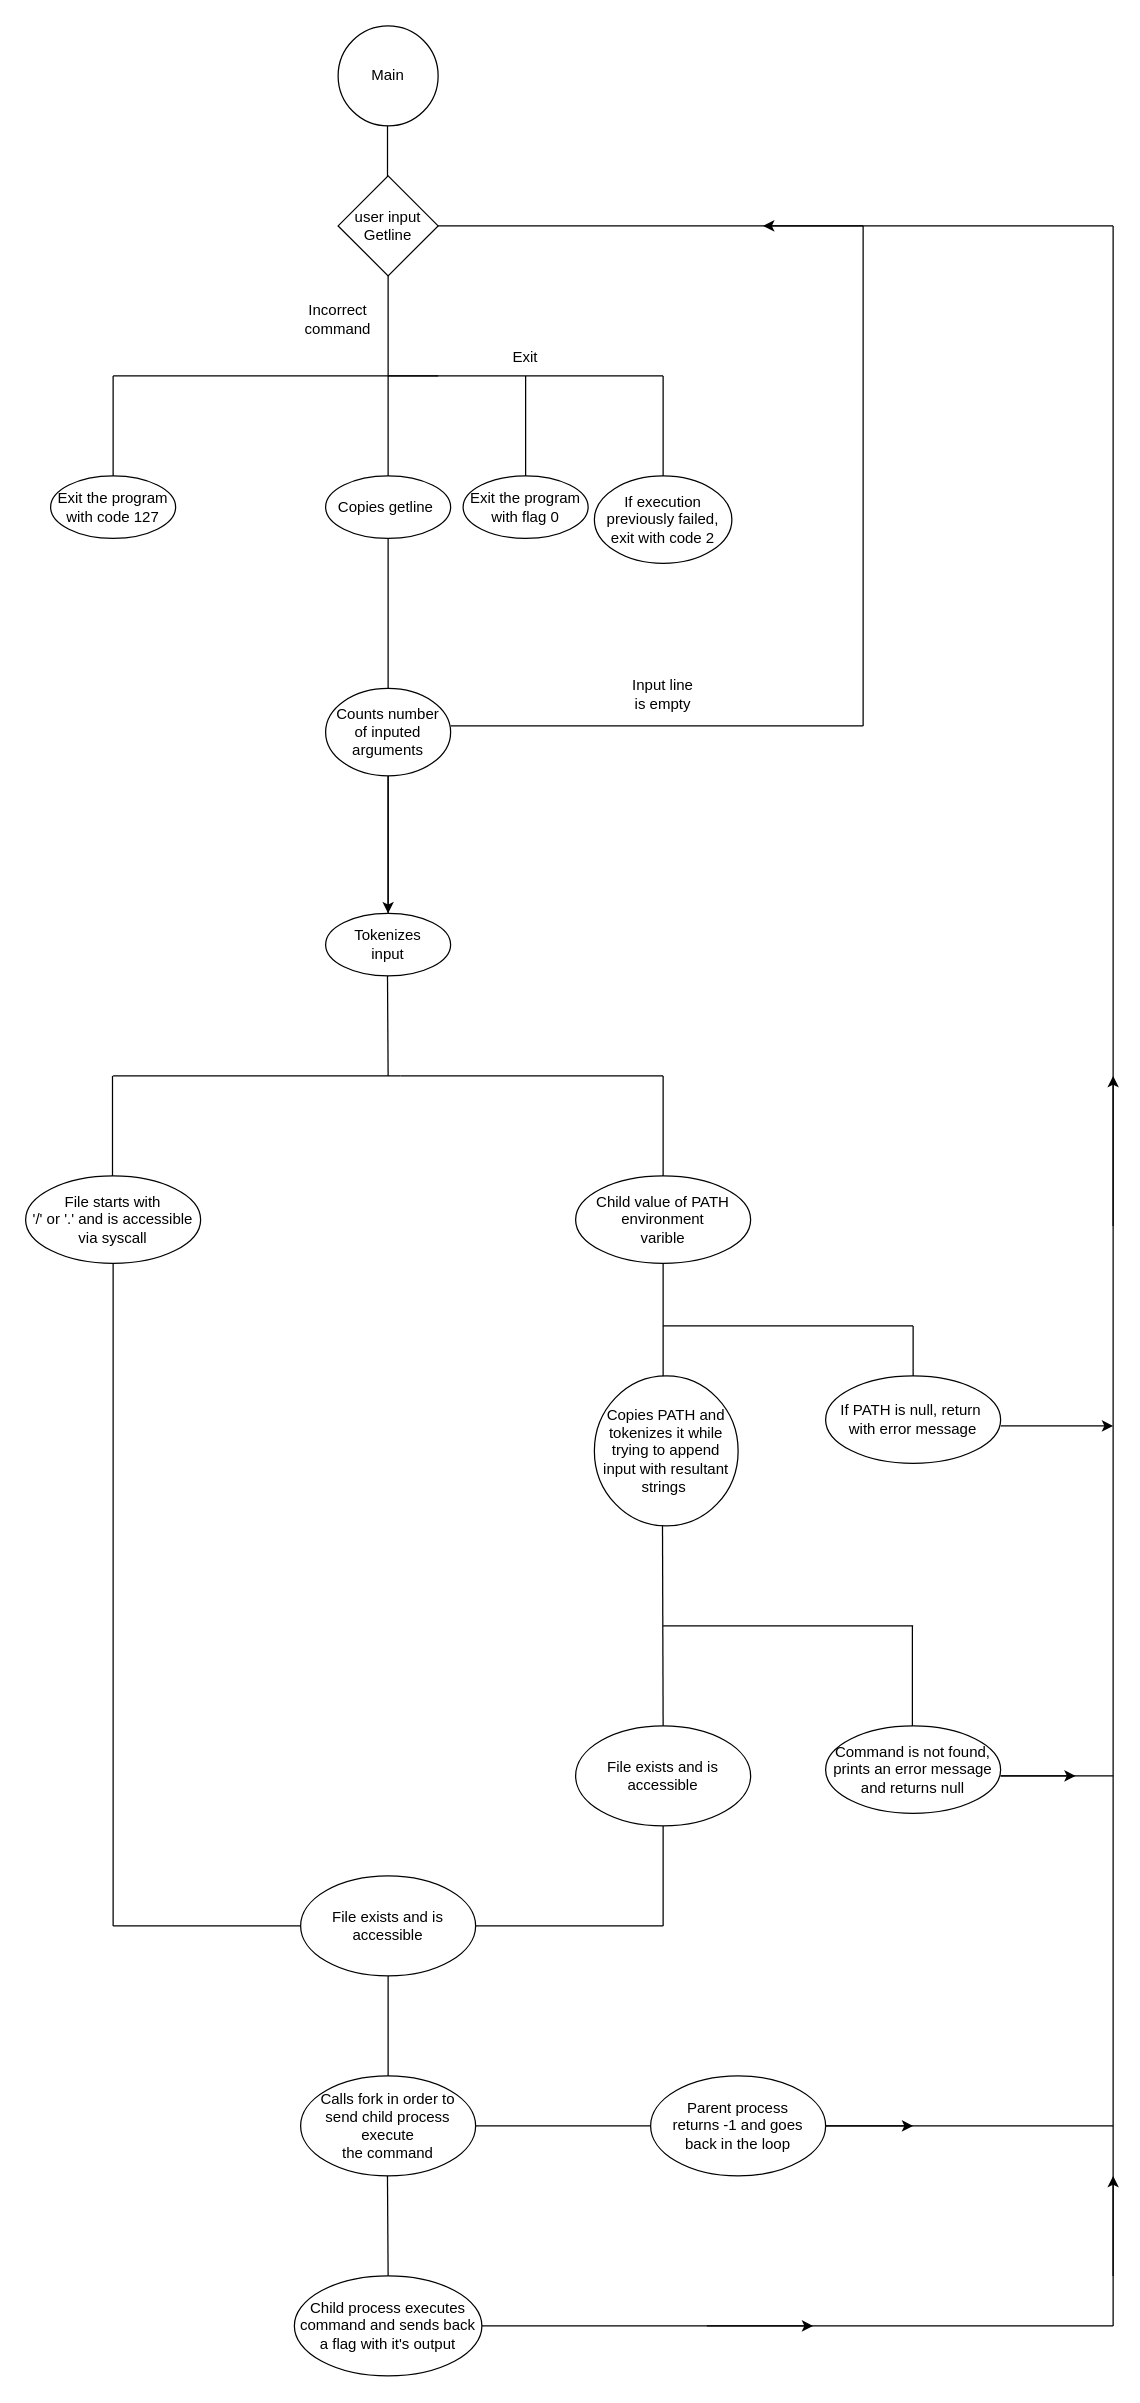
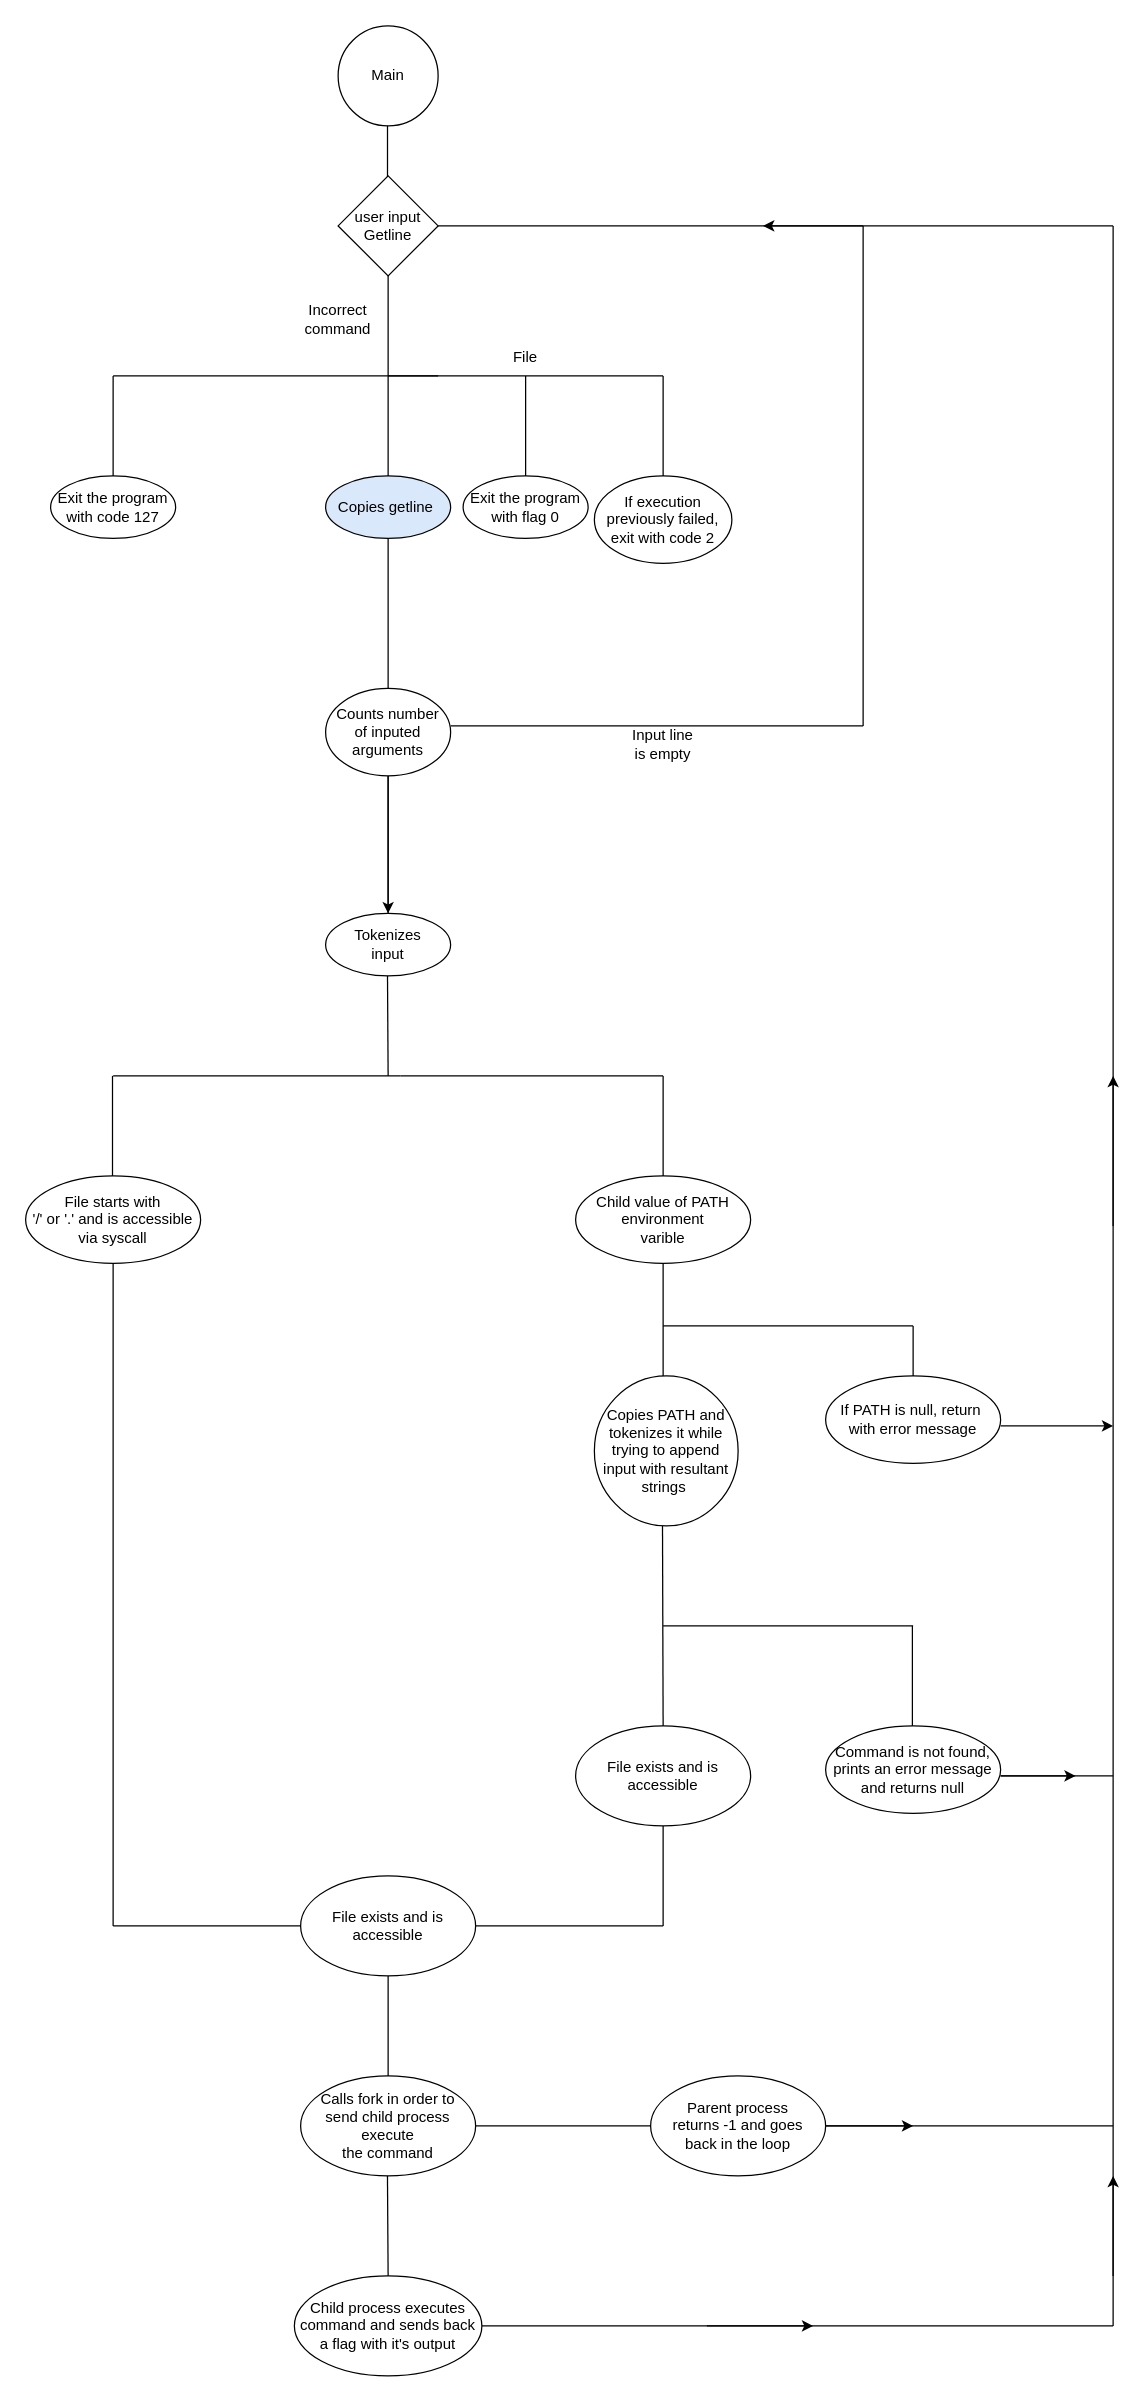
node "Exit": label "Exit" -> "File"
node "Copies getline": fillcolor #ffffff -> #dae8fc
node "Input line is empty": moved (663, 694) -> (663, 744)
